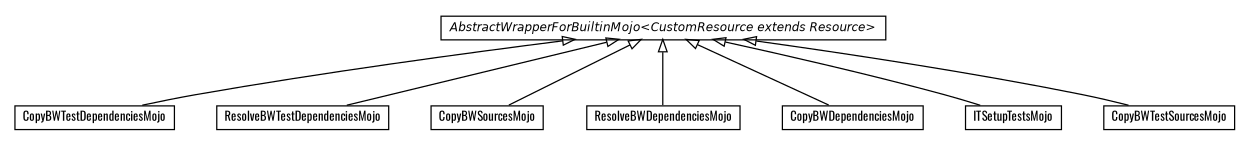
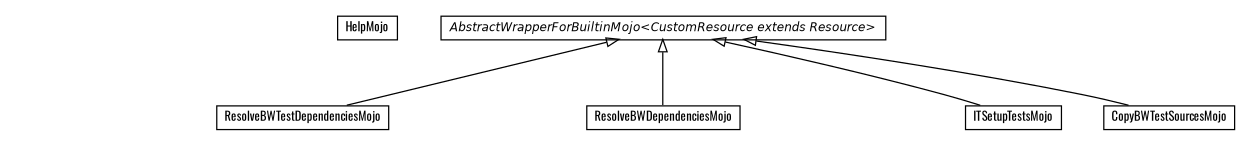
node "HelpMojo": added
node "CopyBWTestDependenciesMojo": removed
node "CopyBWSourcesMojo": removed
node "CopyBWDependenciesMojo": removed
